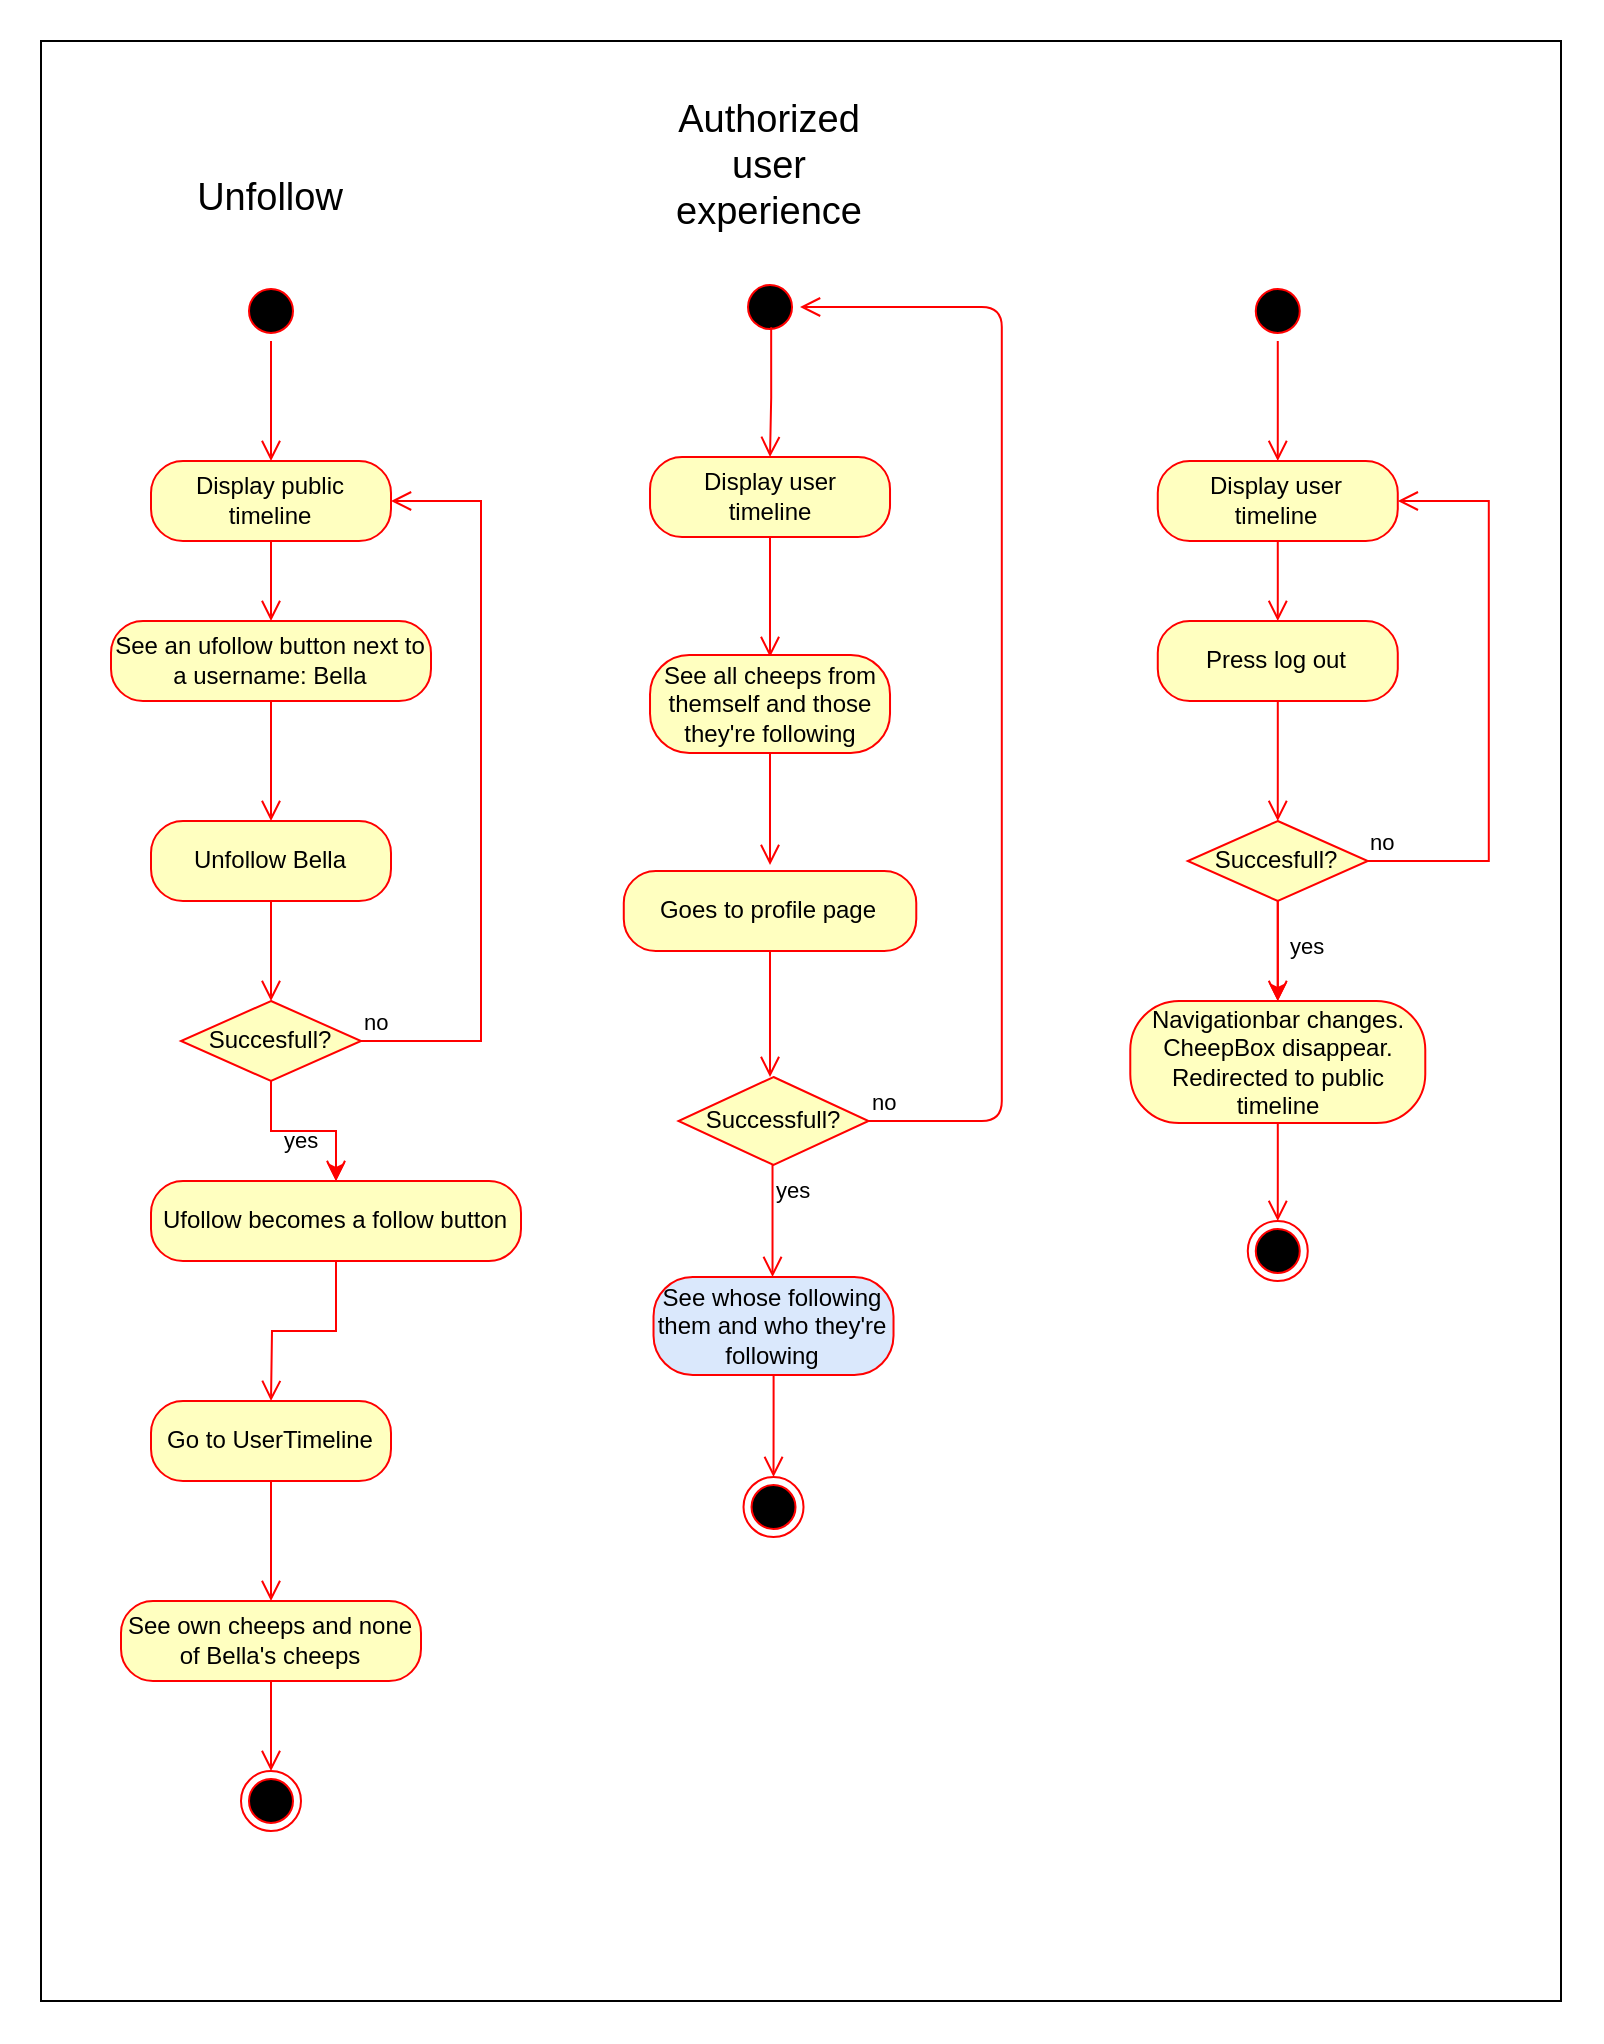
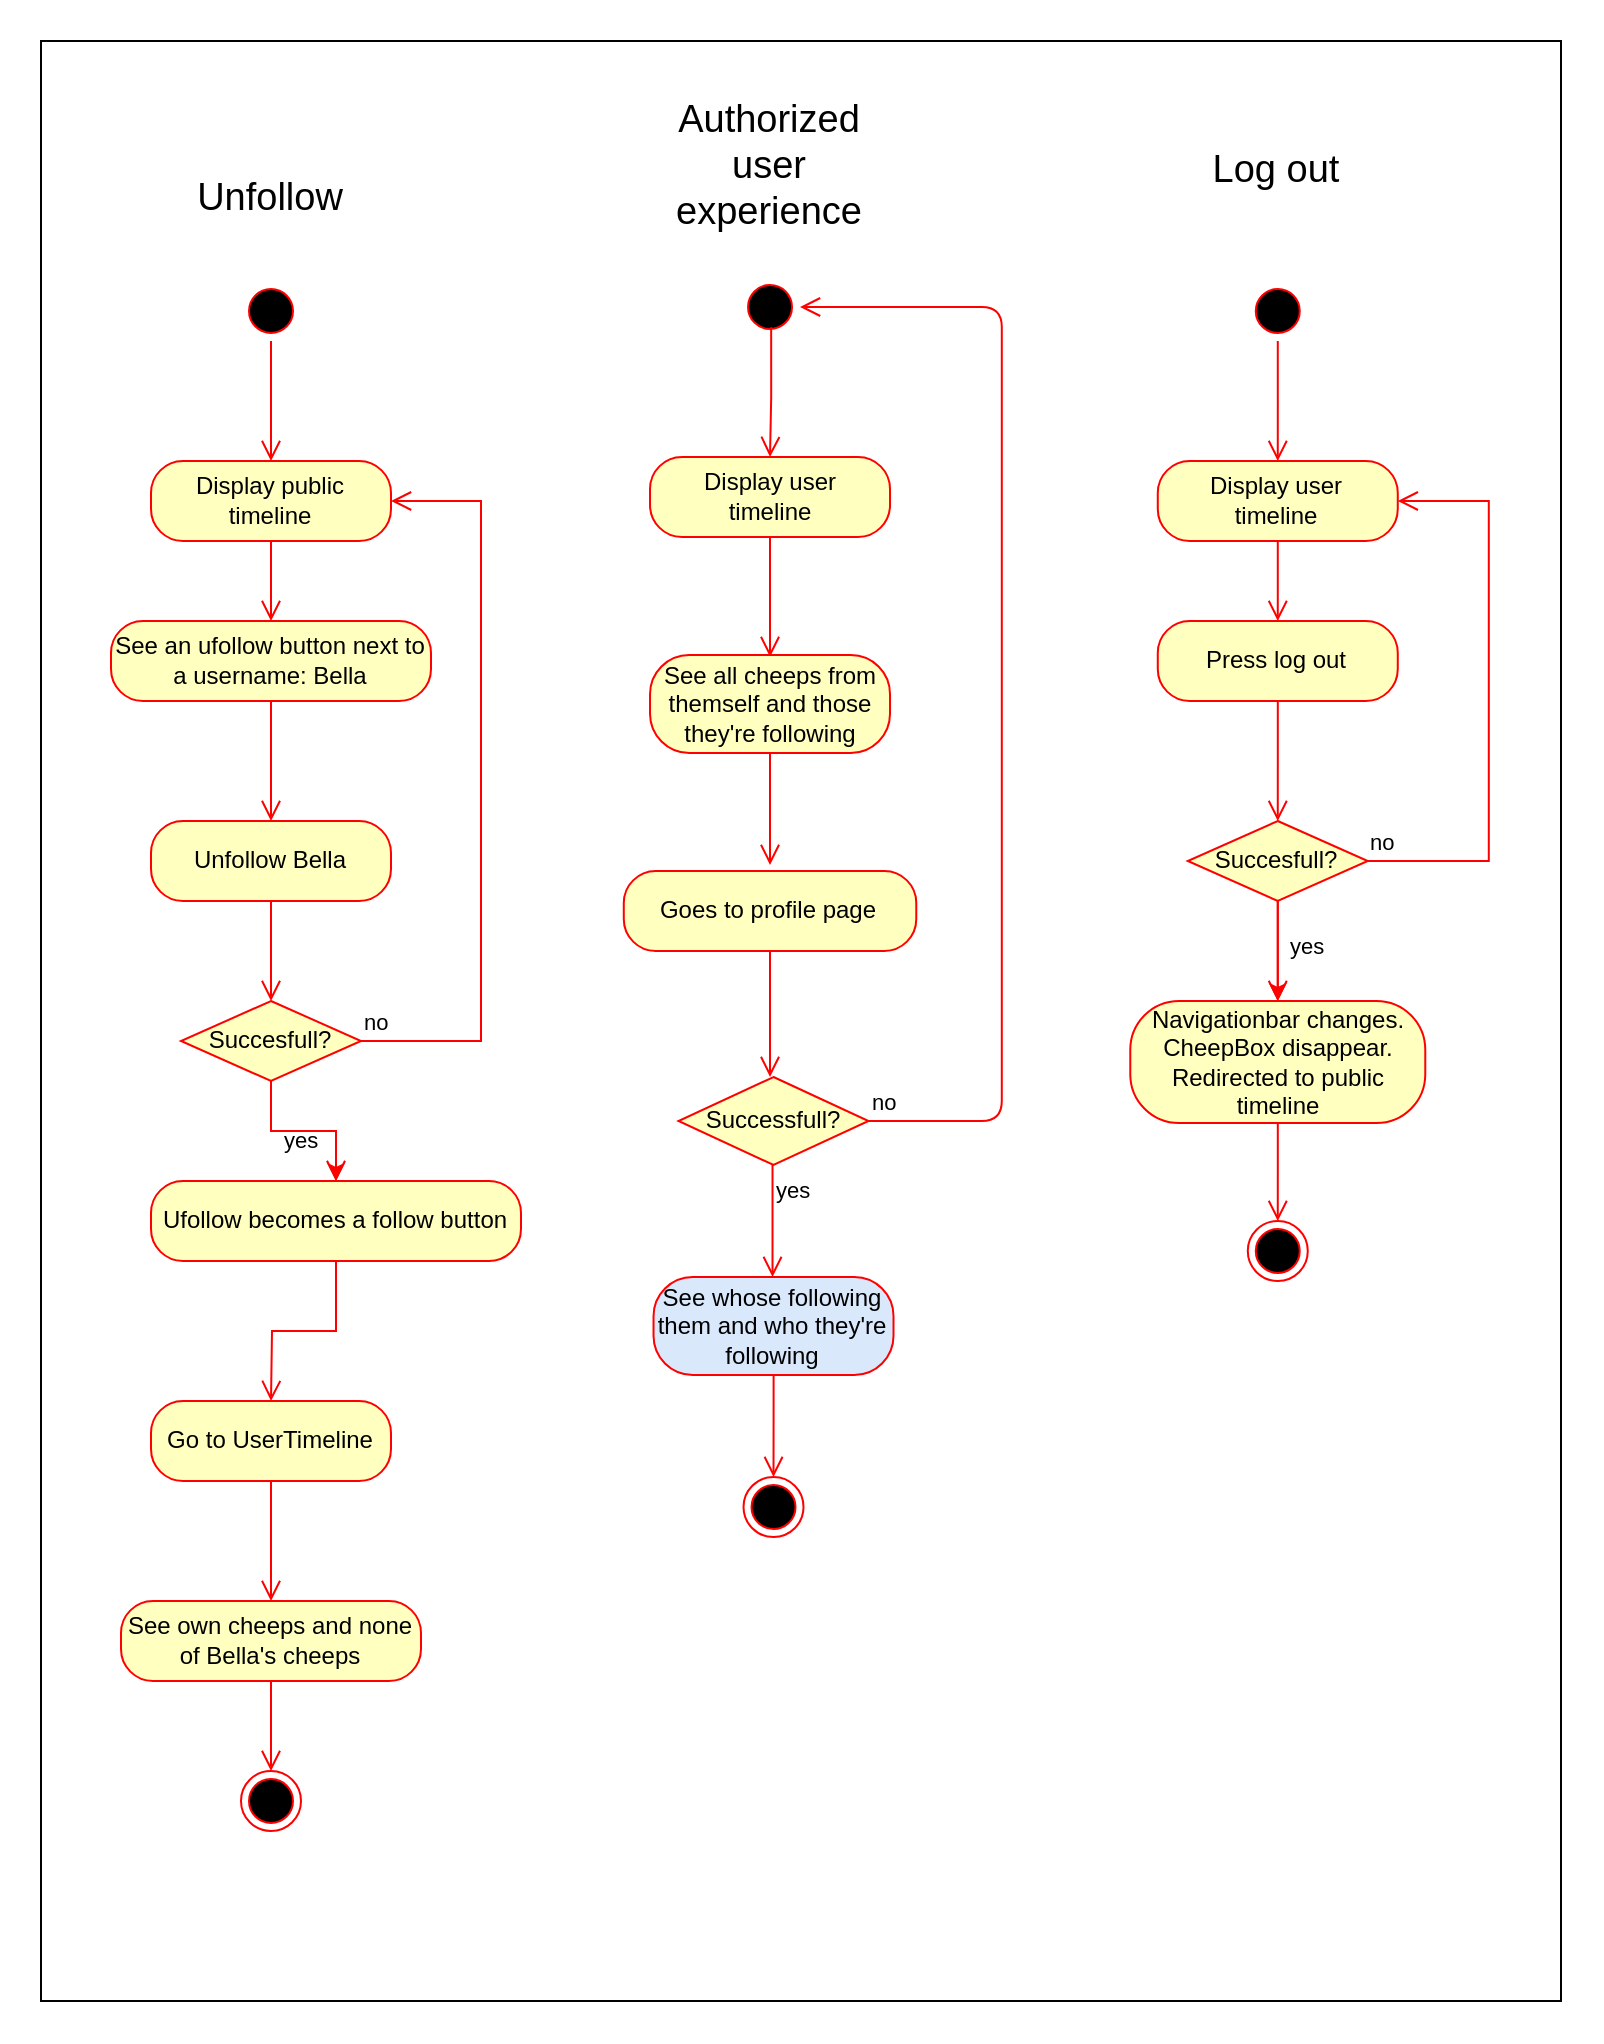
node "Log out": added
